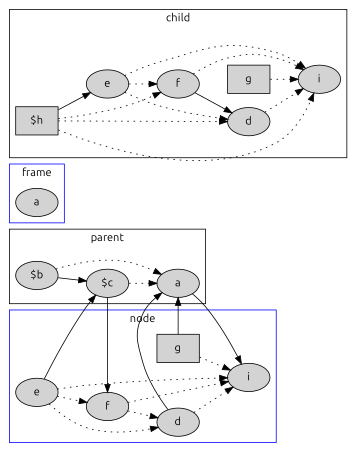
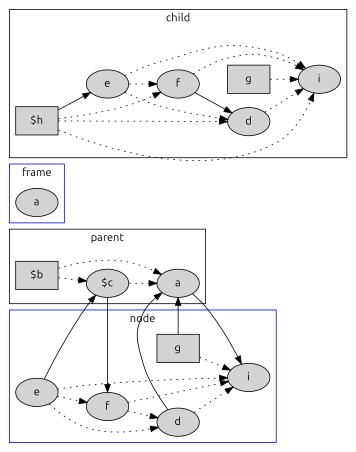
node "$b": shape ellipse -> box
edge "$b" -> "$c": style solid -> dotted
